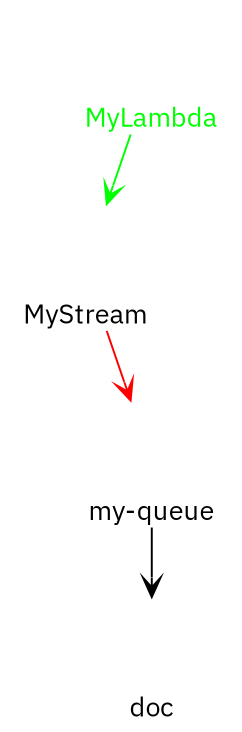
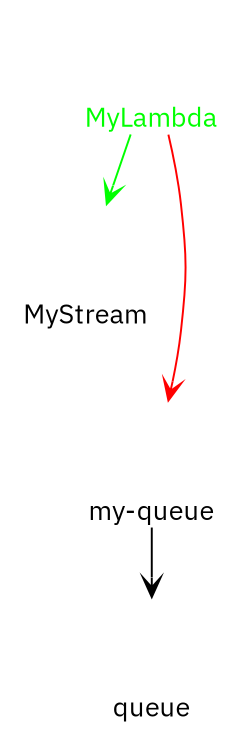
edge "MyStream" -> "my-queue": now "MyLambda" -> "my-queue"
node "doc": label "doc" -> "queue"
